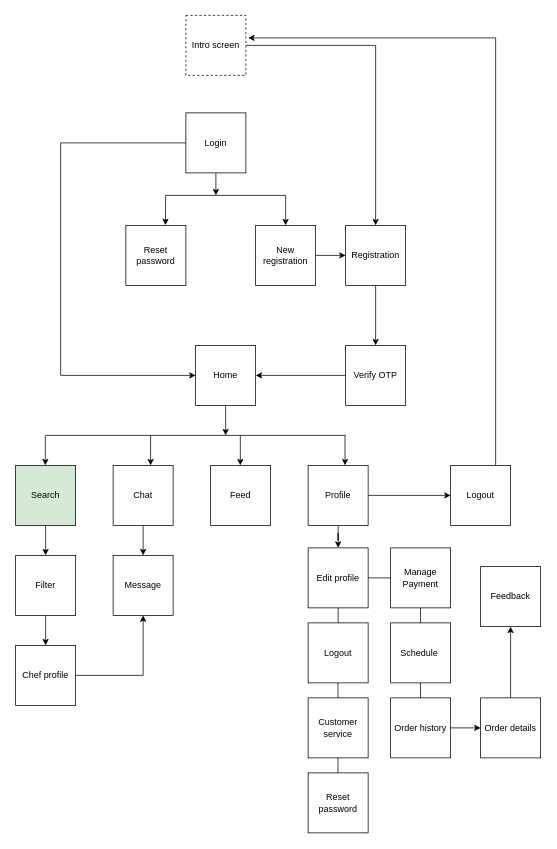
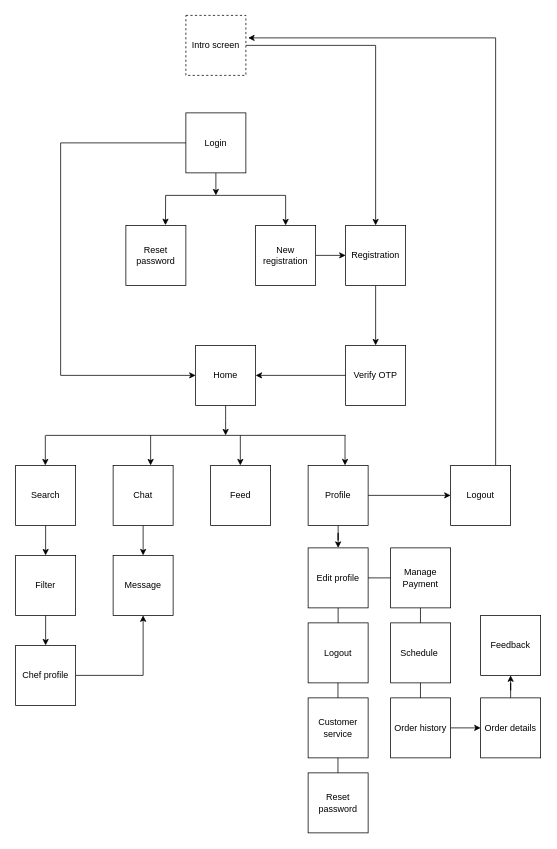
node "Search": fillcolor #d5e8d4 -> #ffffff
node "Feedback": moved (510, 597) -> (510, 645)
